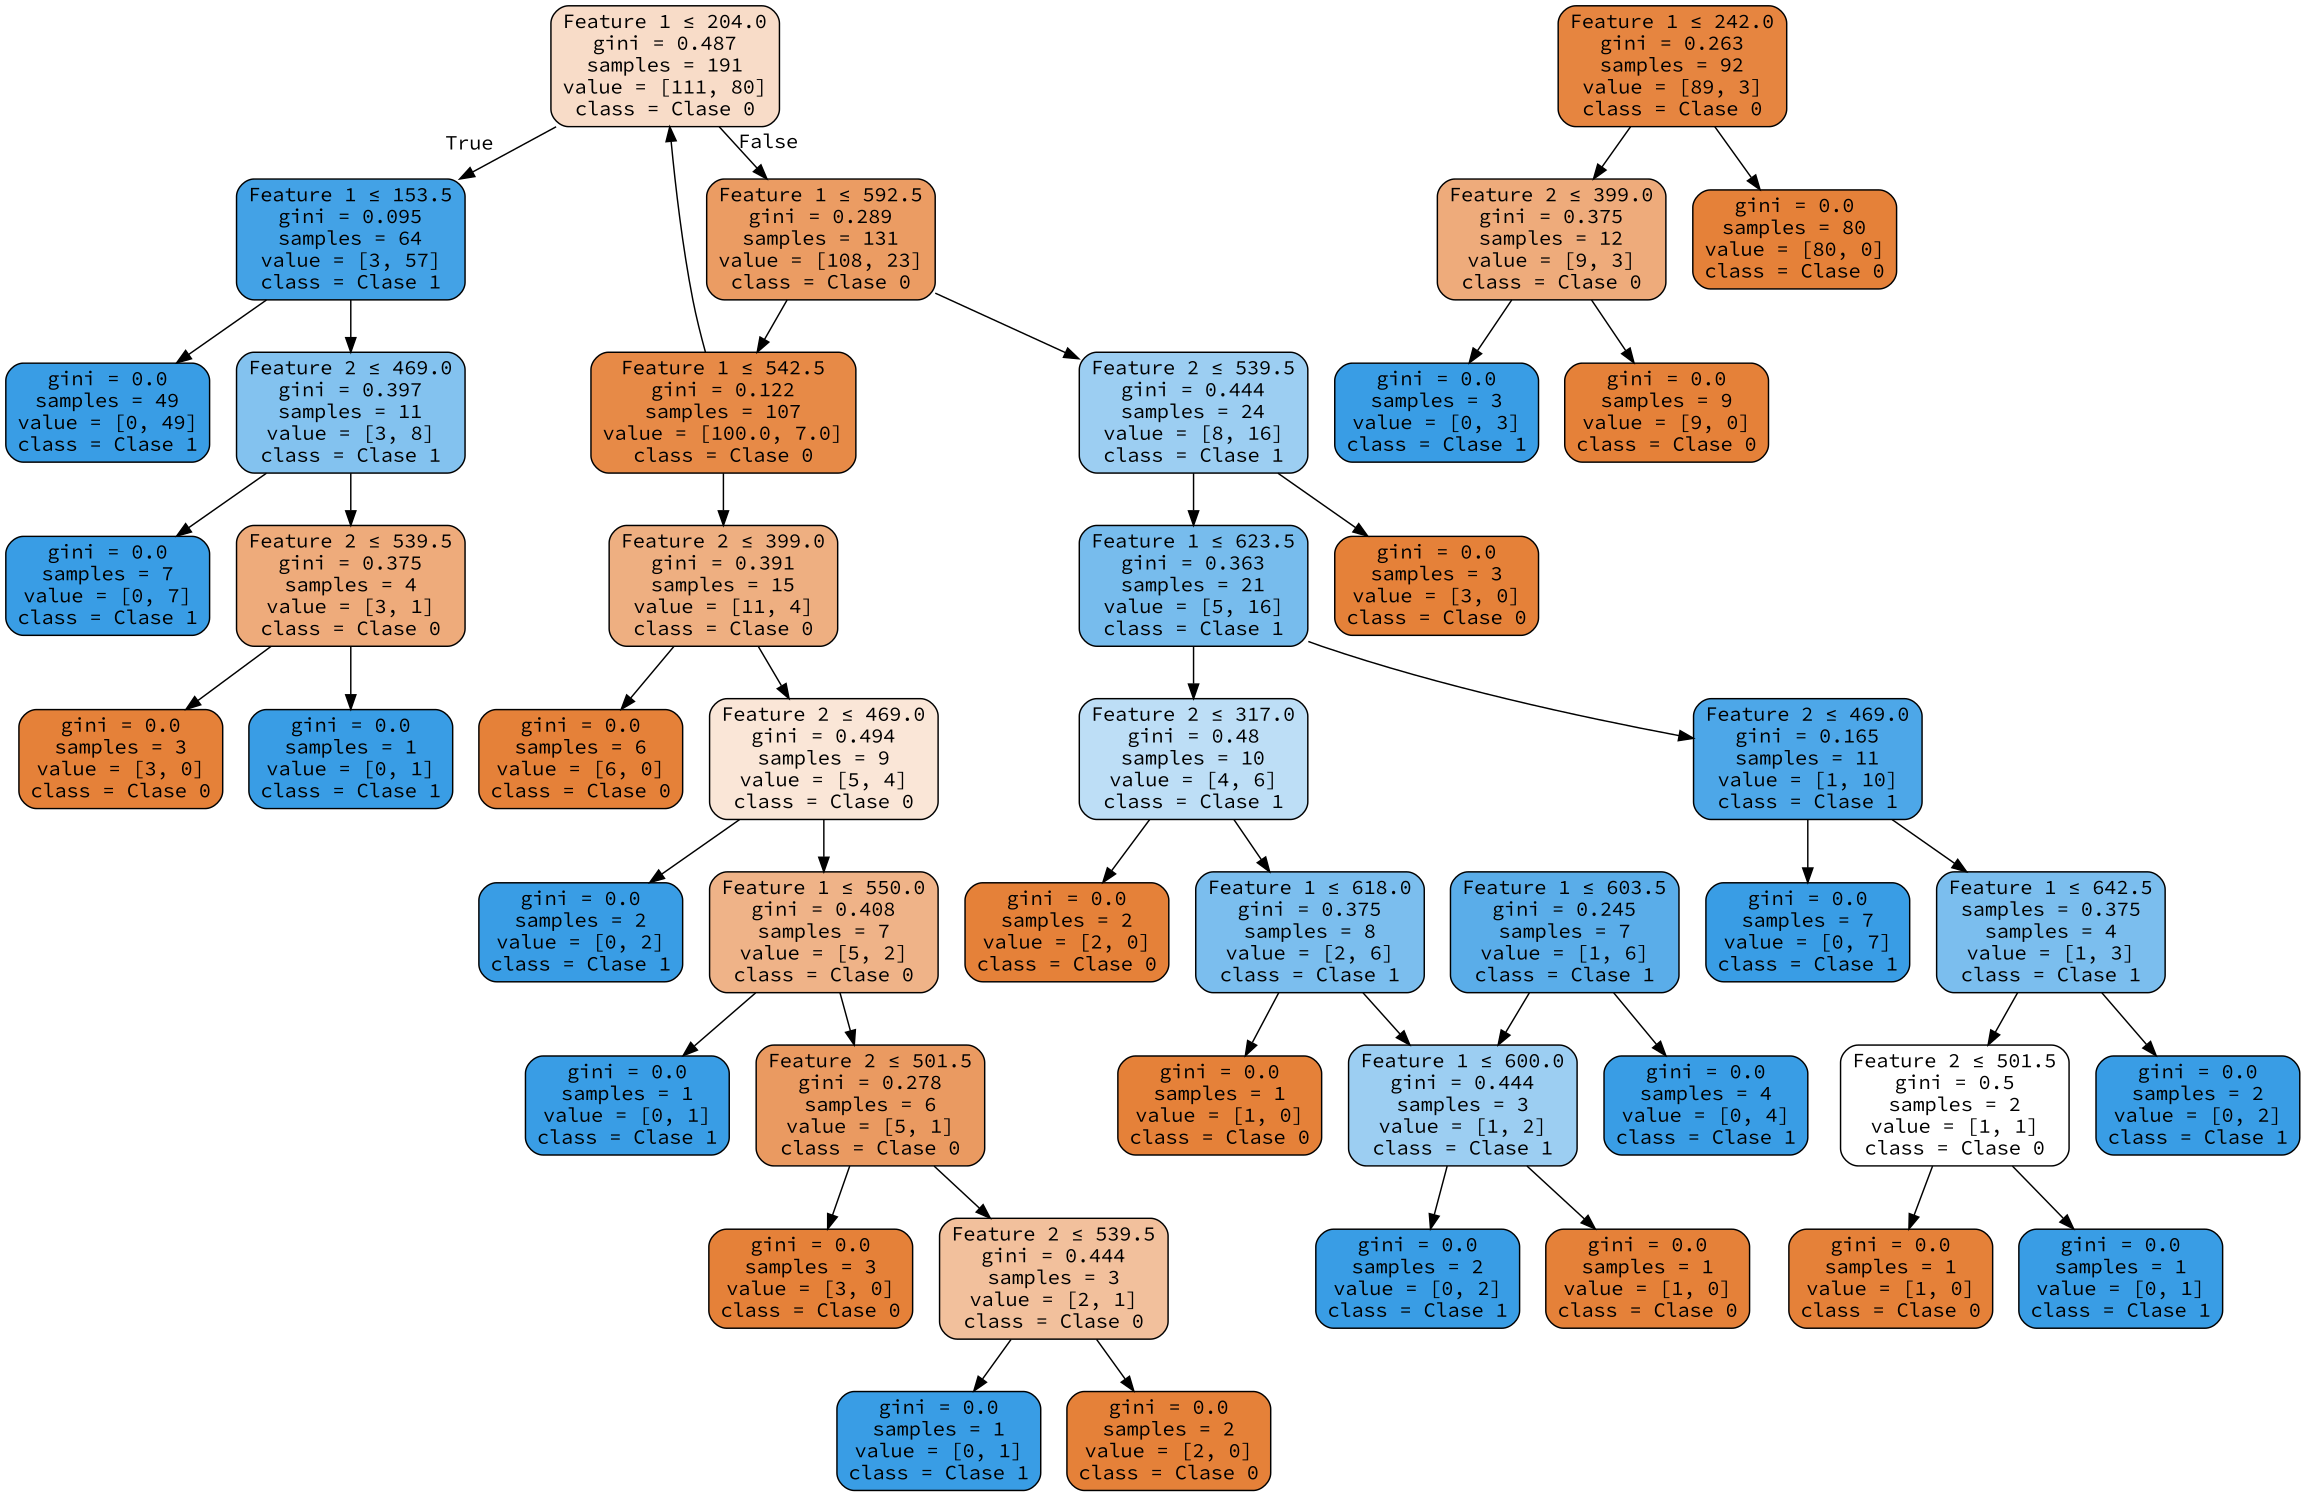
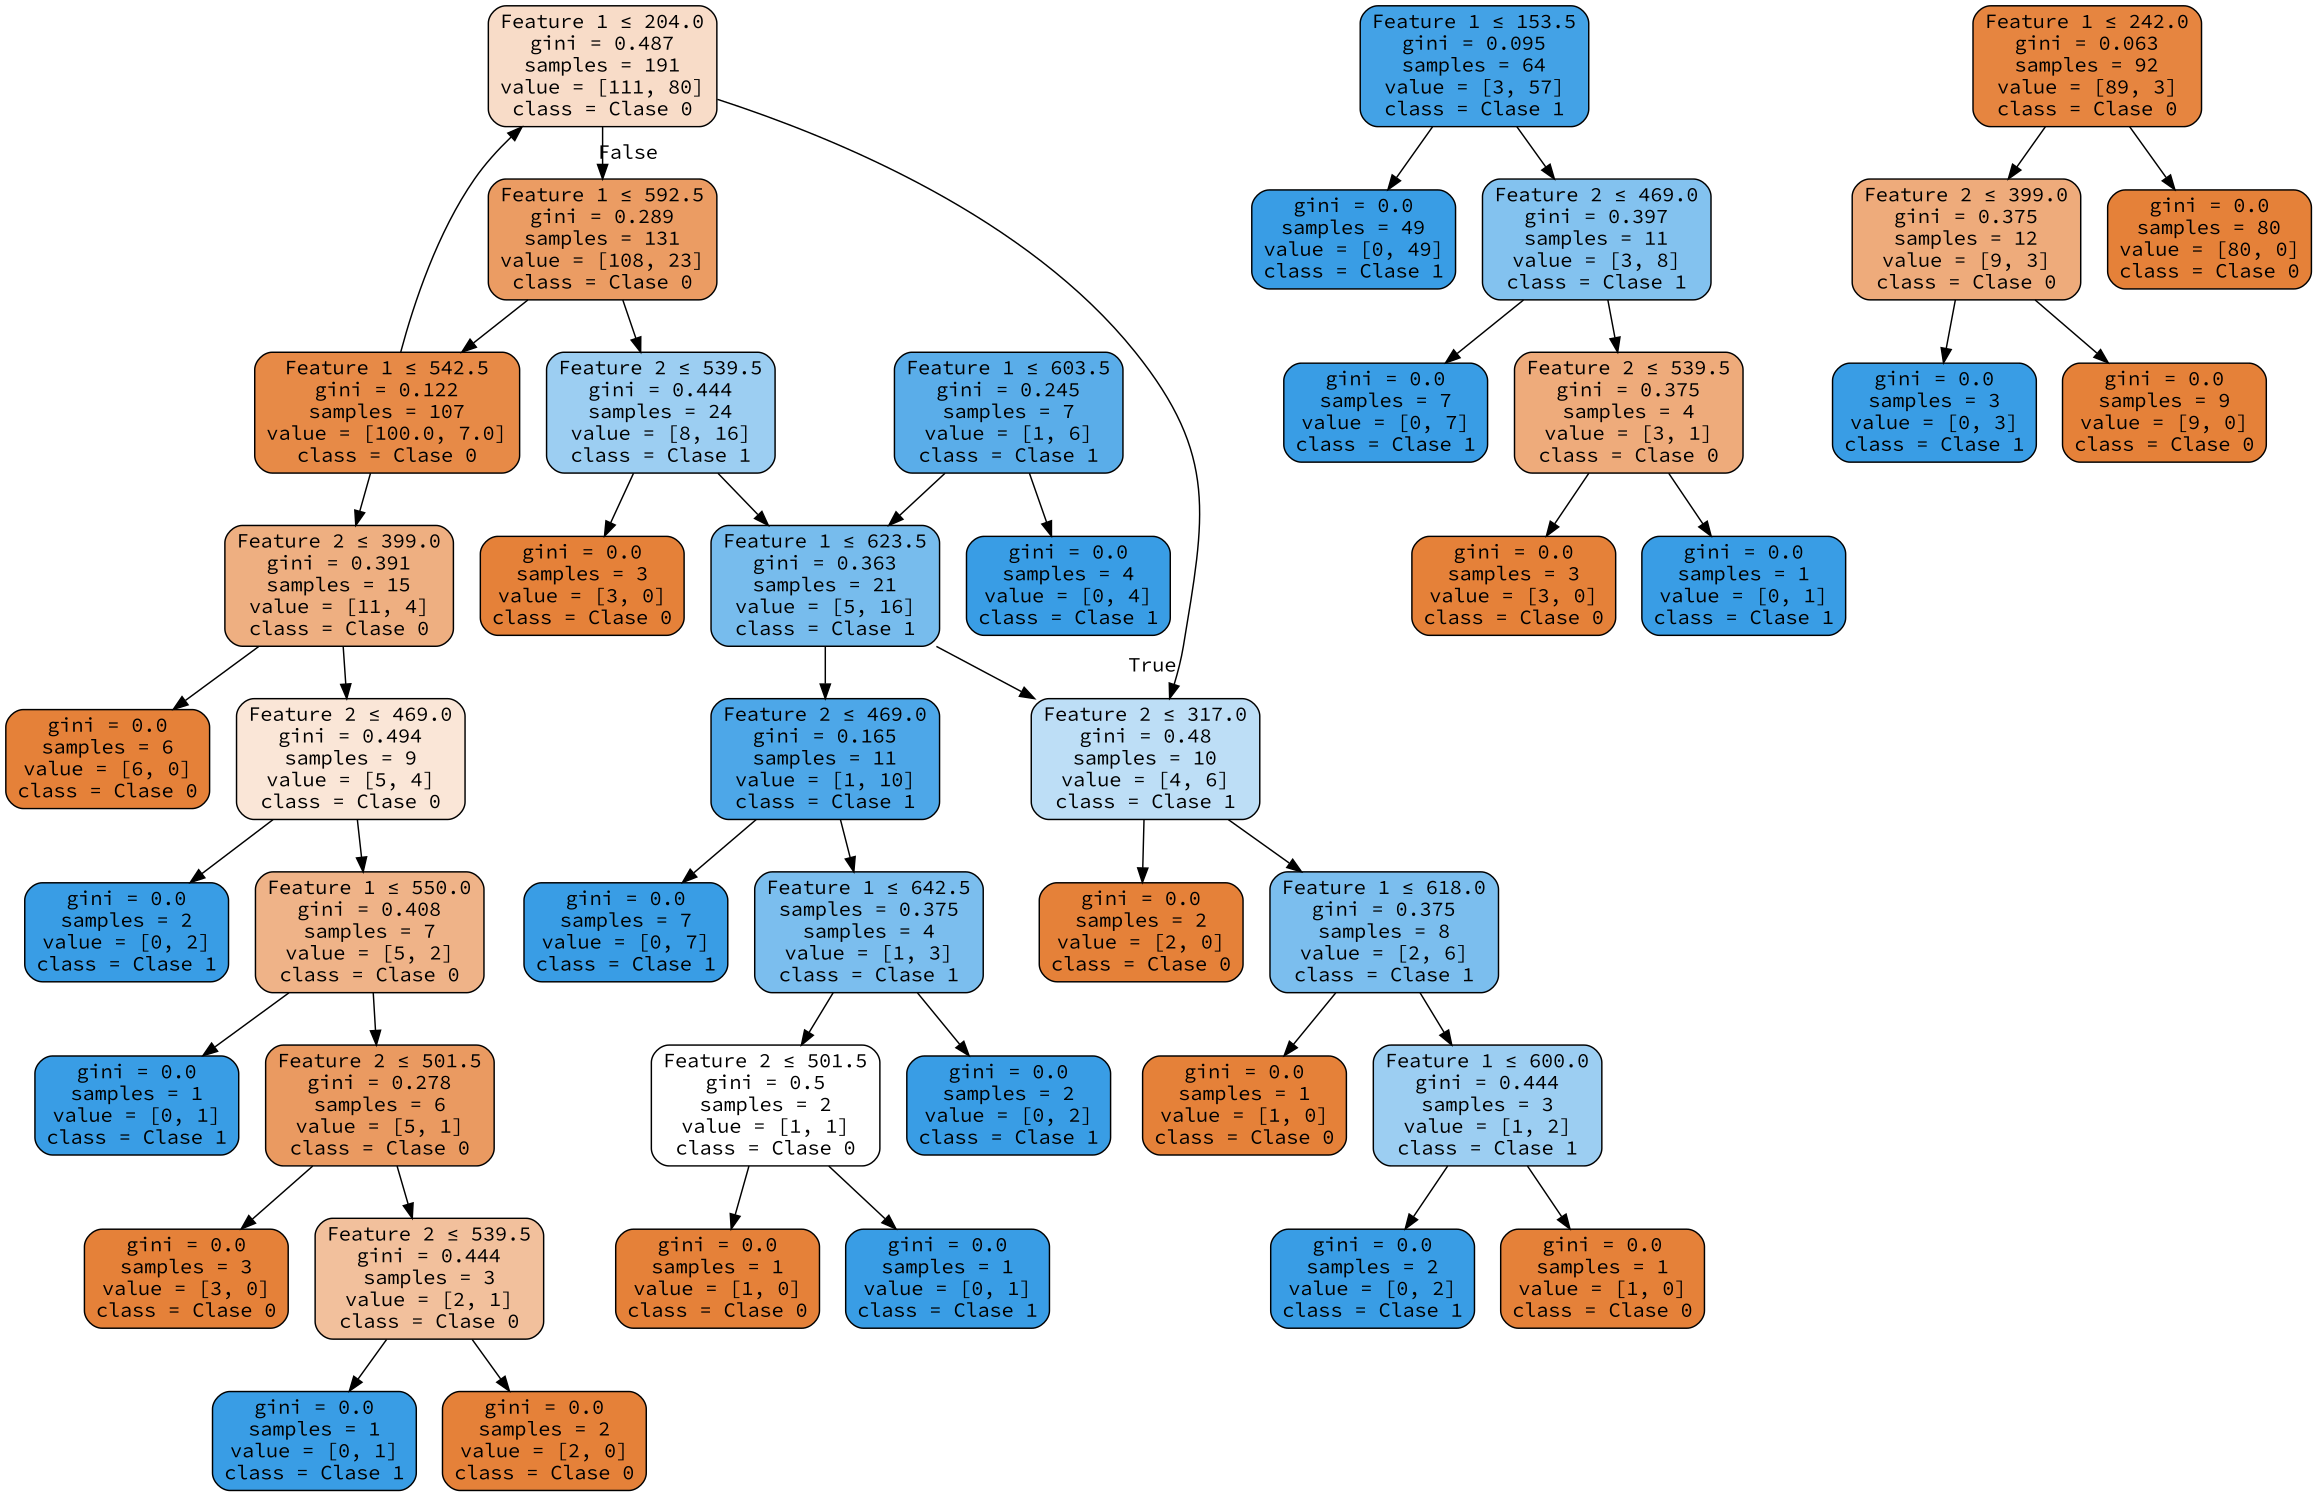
node "Feature 1 ≤ 242.0": text "gini = 0.263" -> "gini = 0.063"
edge "Feature 1 ≤ 204.0" -> "Feature 1 ≤ 153.5": now "Feature 1 ≤ 204.0" -> "Feature 2 ≤ 317.0"
edge "Feature 1 ≤ 603.5" -> "Feature 1 ≤ 600.0": now "Feature 1 ≤ 603.5" -> "Feature 1 ≤ 623.5"
